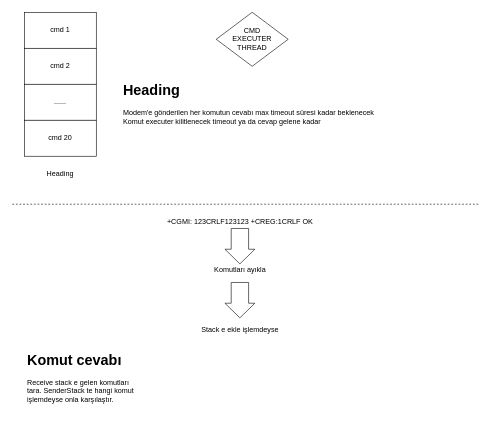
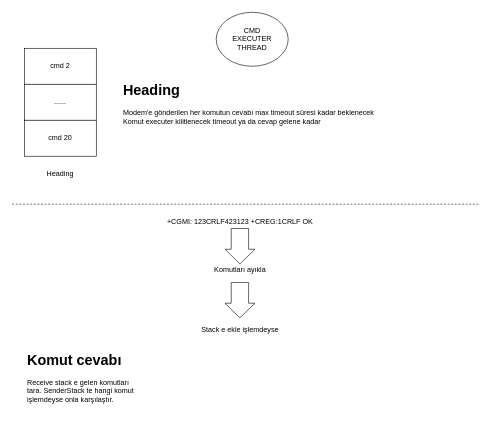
node "cmd 1": removed
node "CMD EXECUTER THREAD": shape diamond -> ellipse
node "+CGMI: 123CRLF123123 +CREG:1CRLF OK": label "+CGMI: 123CRLF123123 +CREG:1CRLF OK" -> "+CGMI: 123CRLF423123 +CREG:1CRLF OK"
